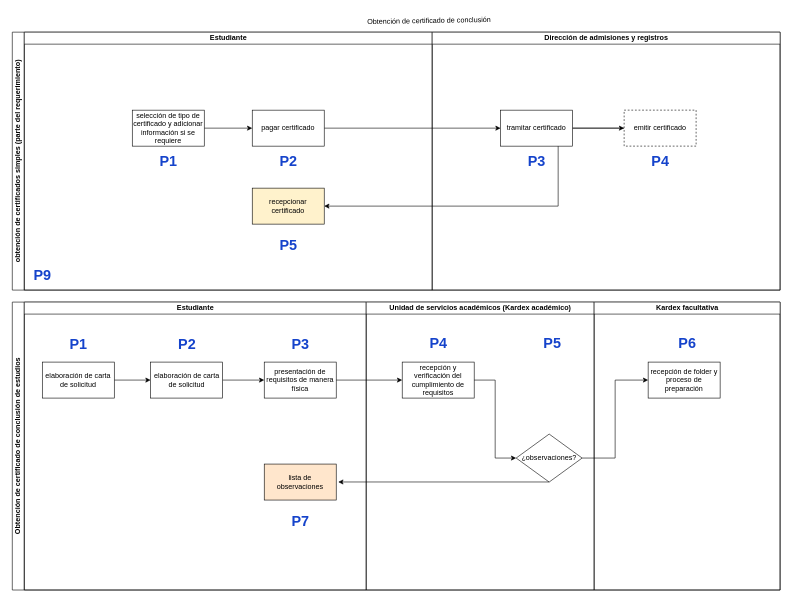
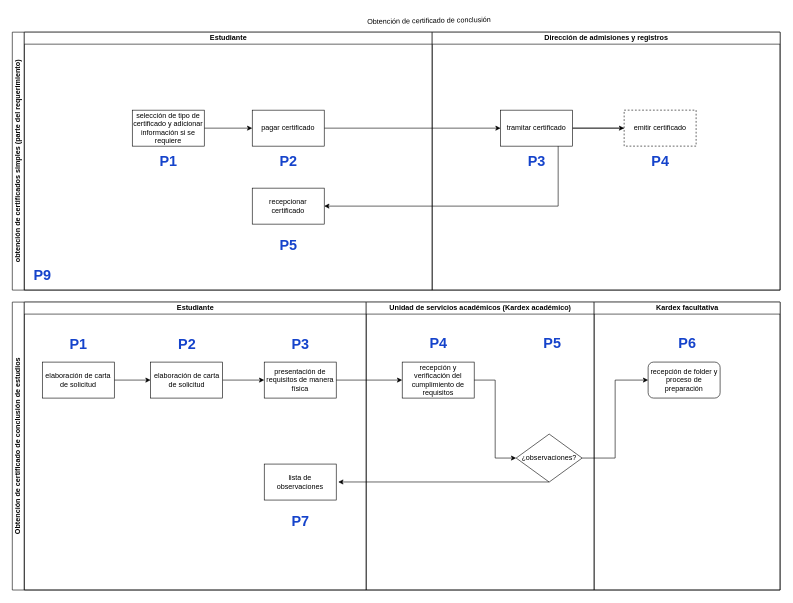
node "recepcionar certificado": fillcolor #fff2cc -> #ffffff
node "recepción de folder y proceso de preparación": shape rectangle -> rounded rectangle
node "lista de observaciones": fillcolor #ffe6cc -> #ffffff
